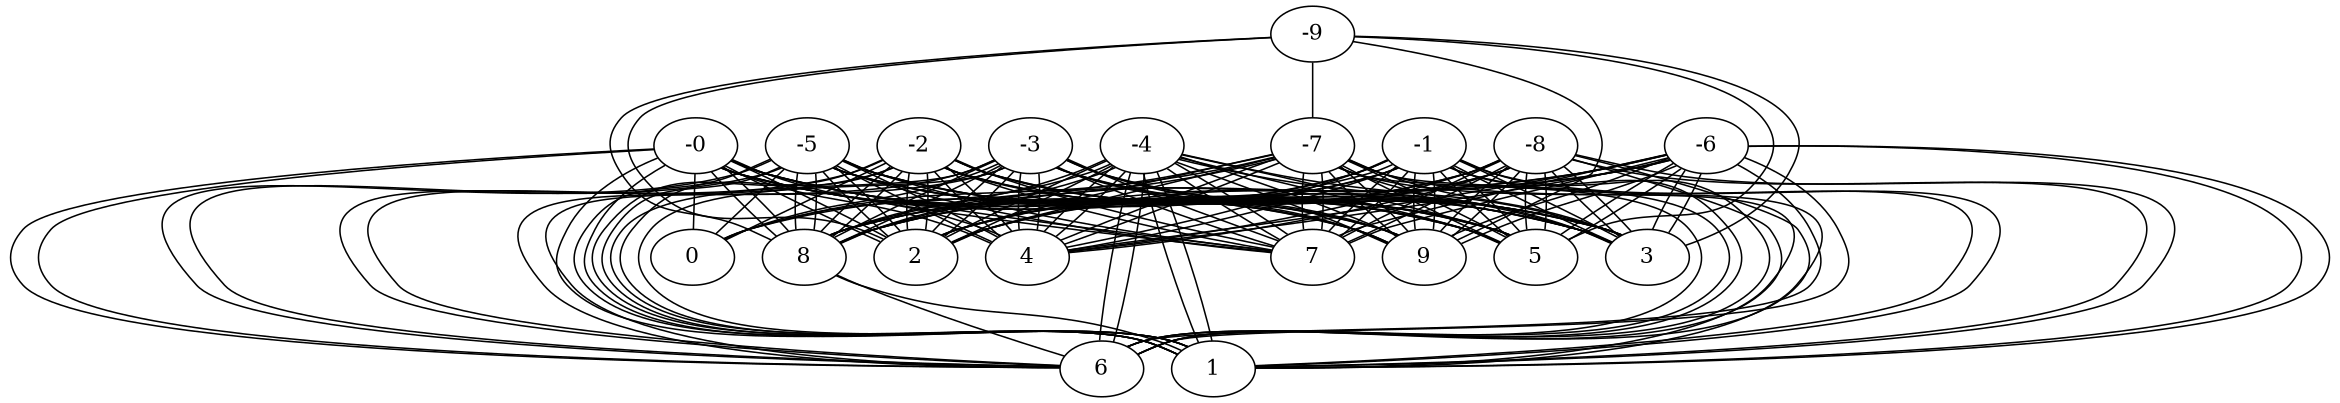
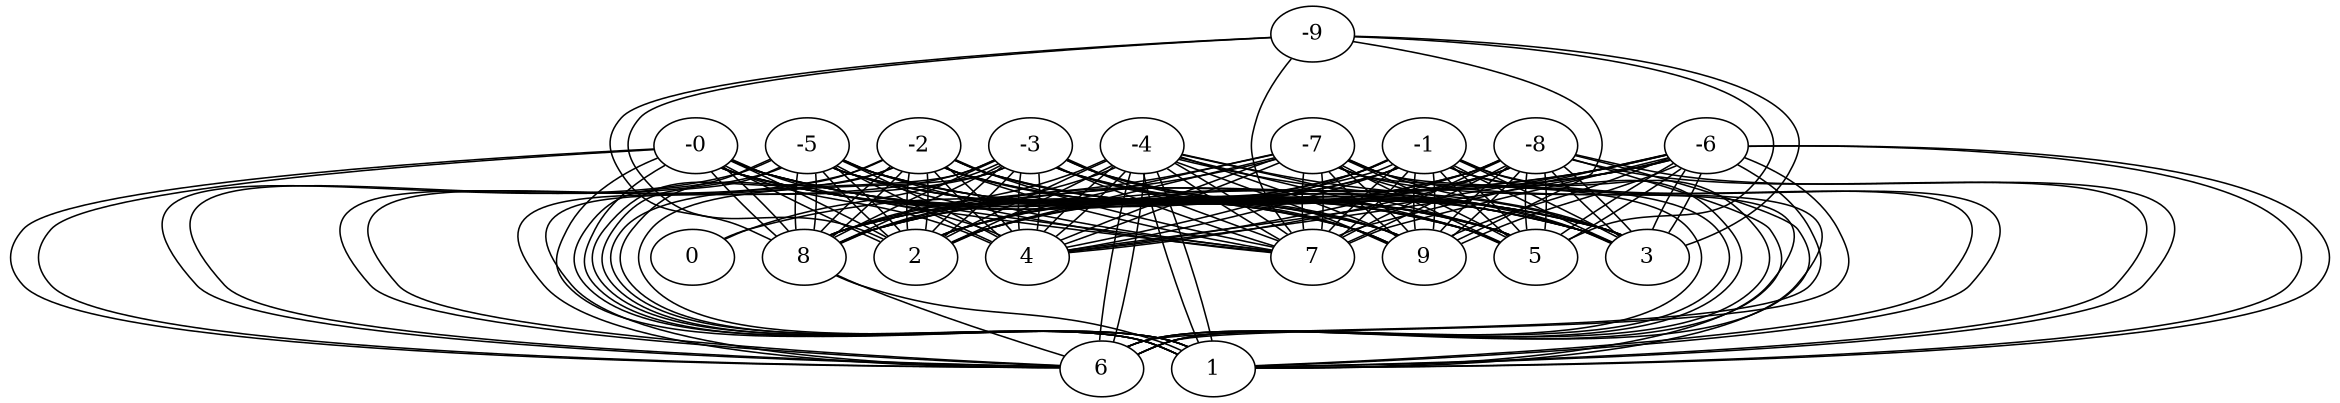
edge "-9" -- "-7": now "-9" -- "7"
edge "-7" -- "0": removed
edge "-2" -- "0": removed
edge "-0" -- "0": removed
edge "-5" -- "0": removed
edge "-4" -- "0": removed
